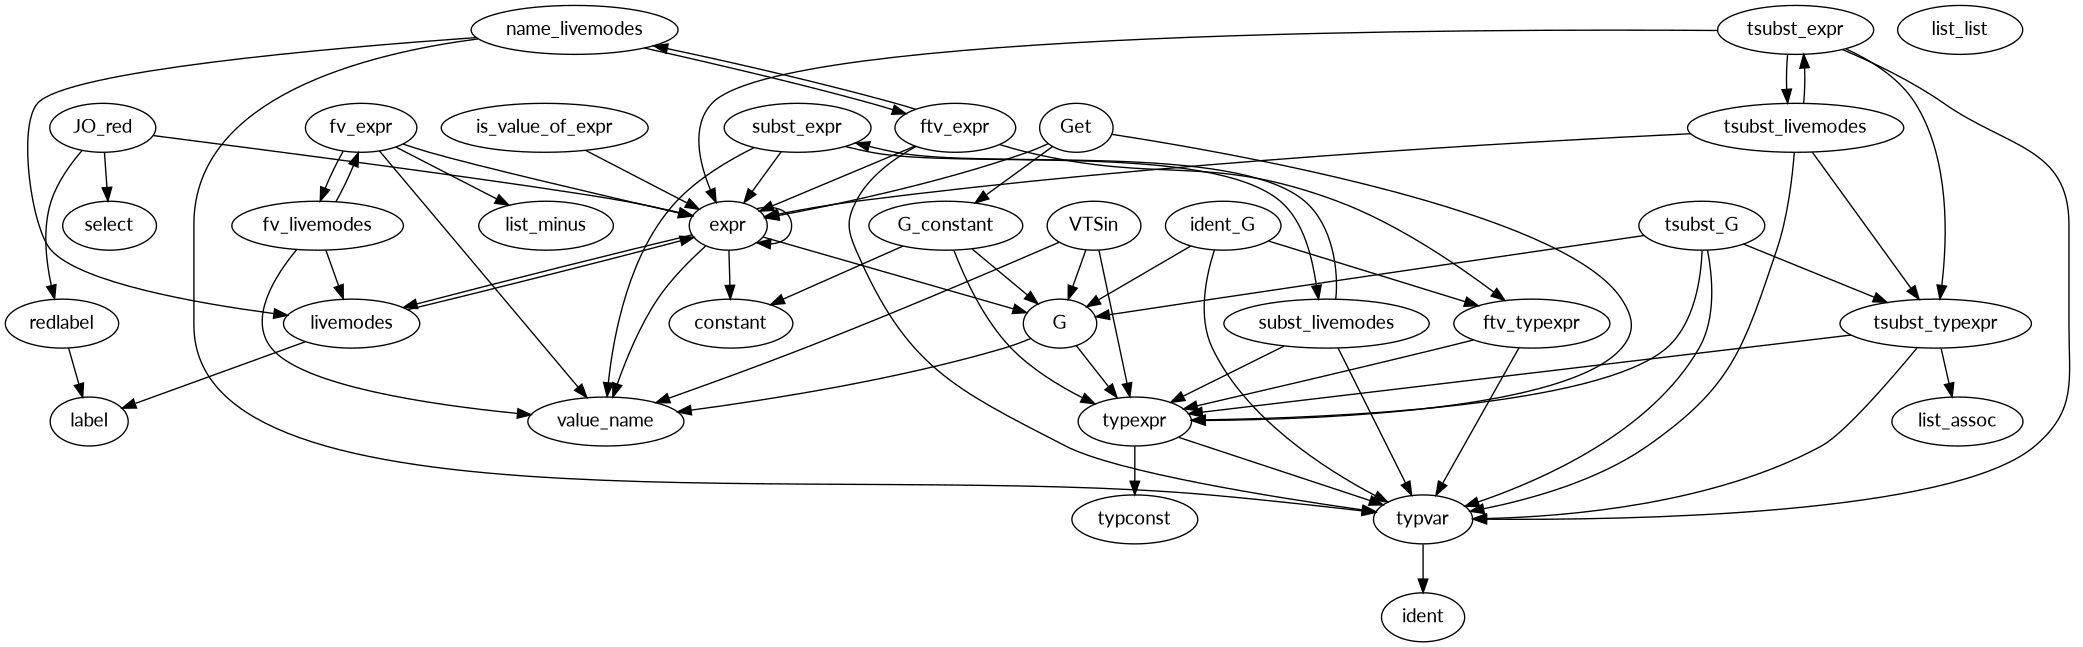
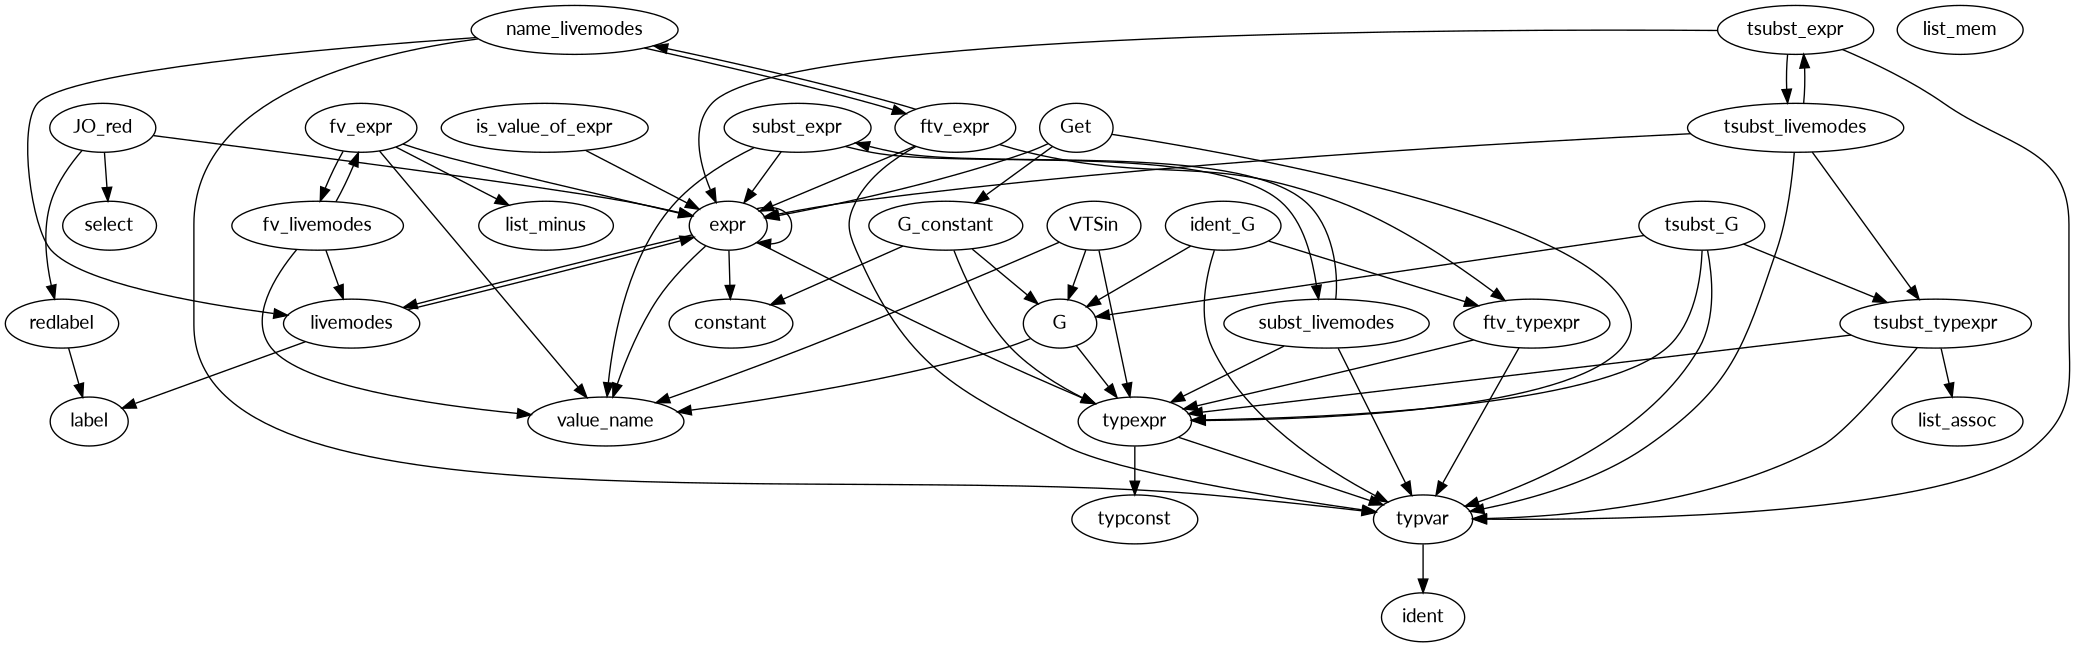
node "list_list": label "list_list" -> "list_mem"
edge "tsubst_expr" -> "tsubst_typexpr": removed
edge "expr" -> "G": now "expr" -> "typexpr"
